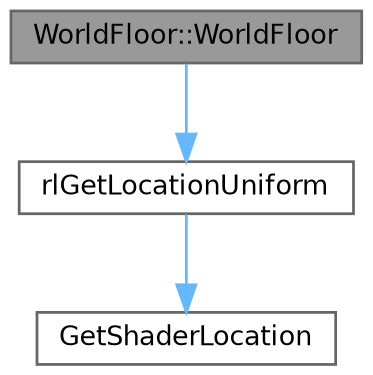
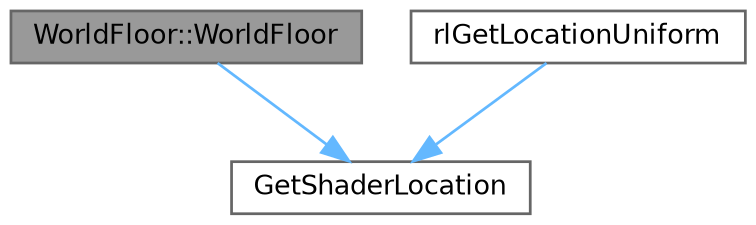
edge "WorldFloor::WorldFloor" -> "rlGetLocationUniform": now "WorldFloor::WorldFloor" -> "GetShaderLocation"
